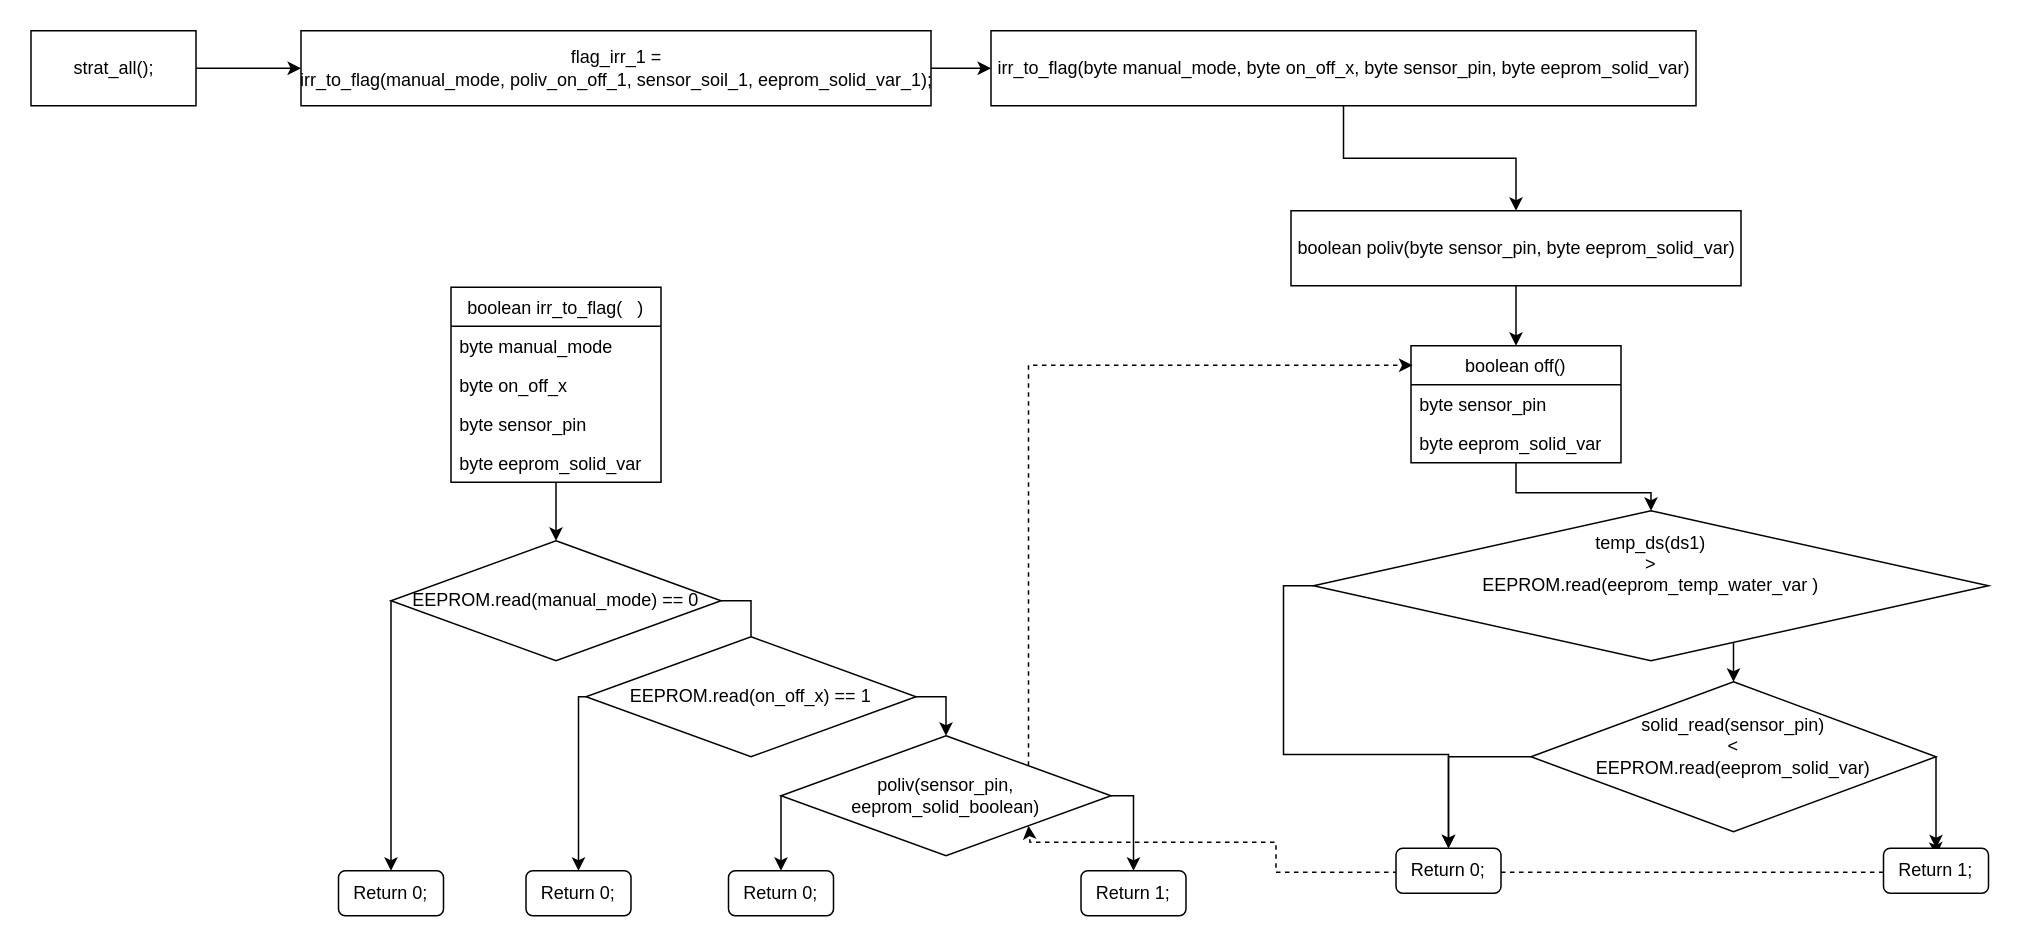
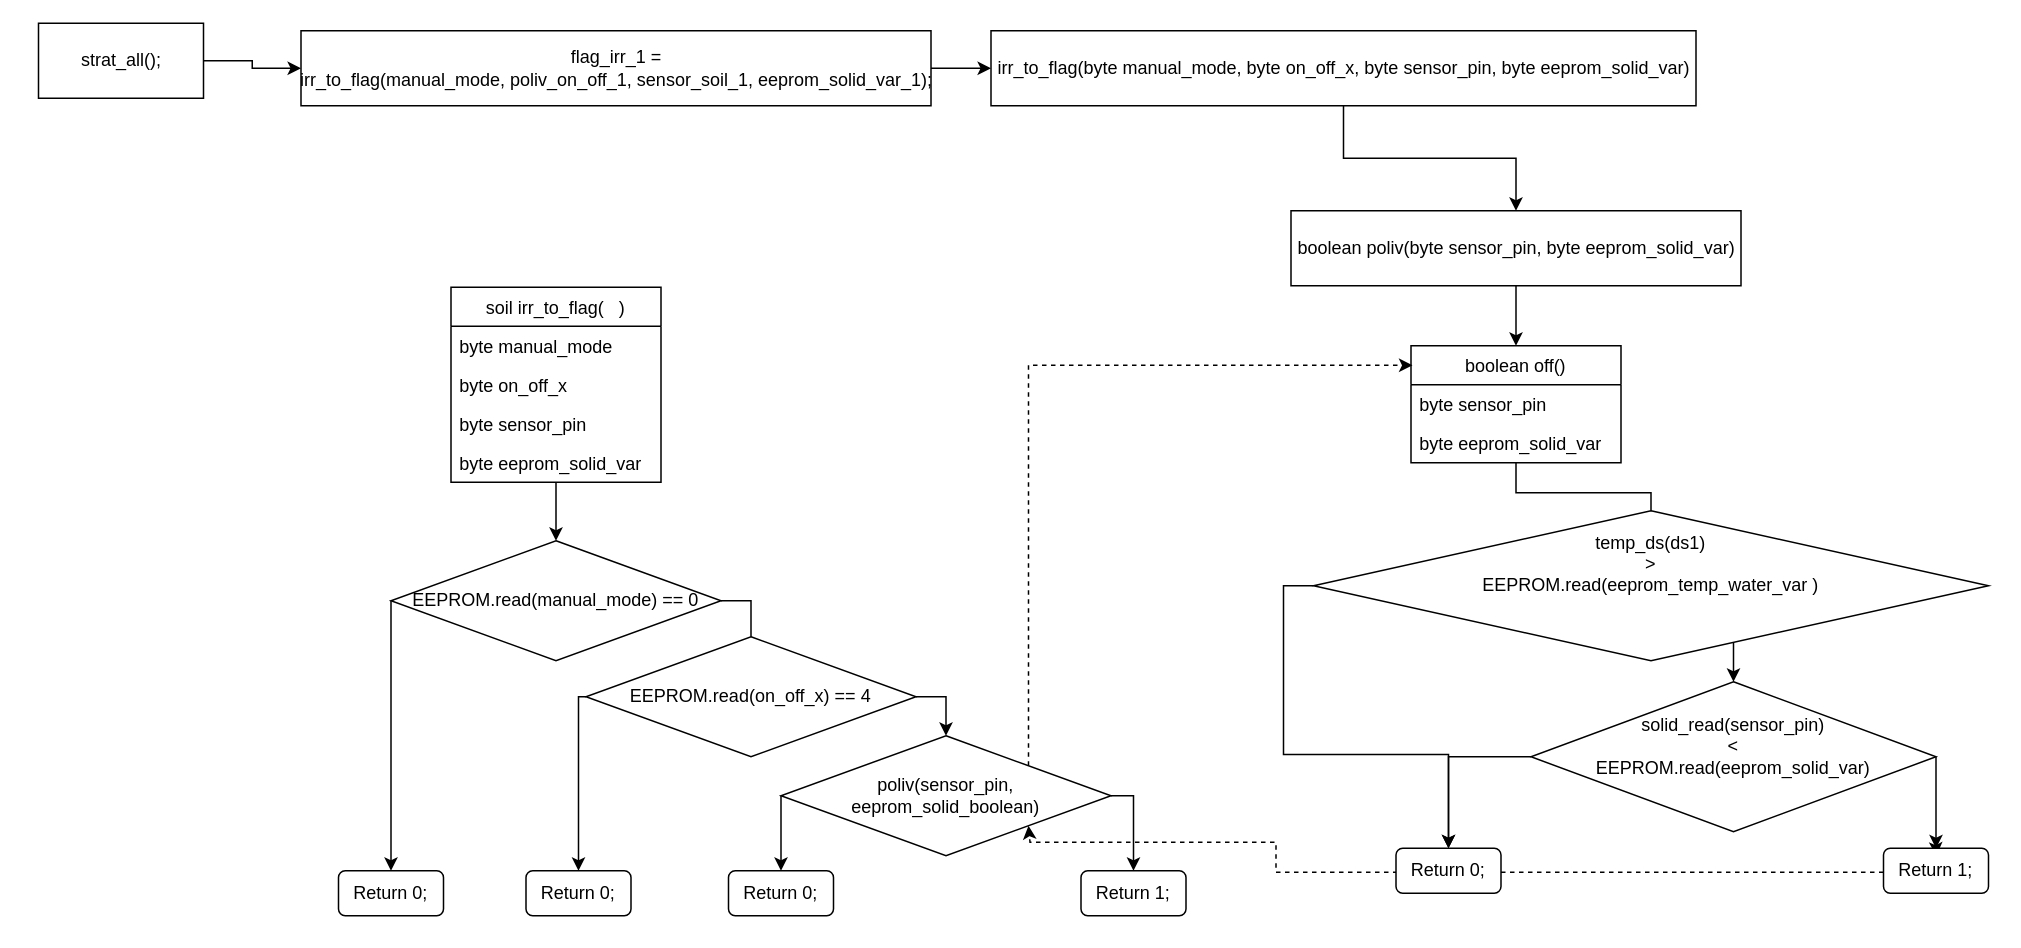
node "strat_all();": moved (113, 68) -> (121, 61)
node "boolean irr_to_flag( )": label "boolean irr_to_flag( )" -> "soil irr_to_flag( )"
edge "boolean off()" -> "temp_ds(ds1) > EEPROM.read(eeprom_temp_water_var )": arrowhead classic -> none
node "EEPROM.read(on_off_x) == 1": label "EEPROM.read(on_off_x) == 1" -> "EEPROM.read(on_off_x) == 4"
